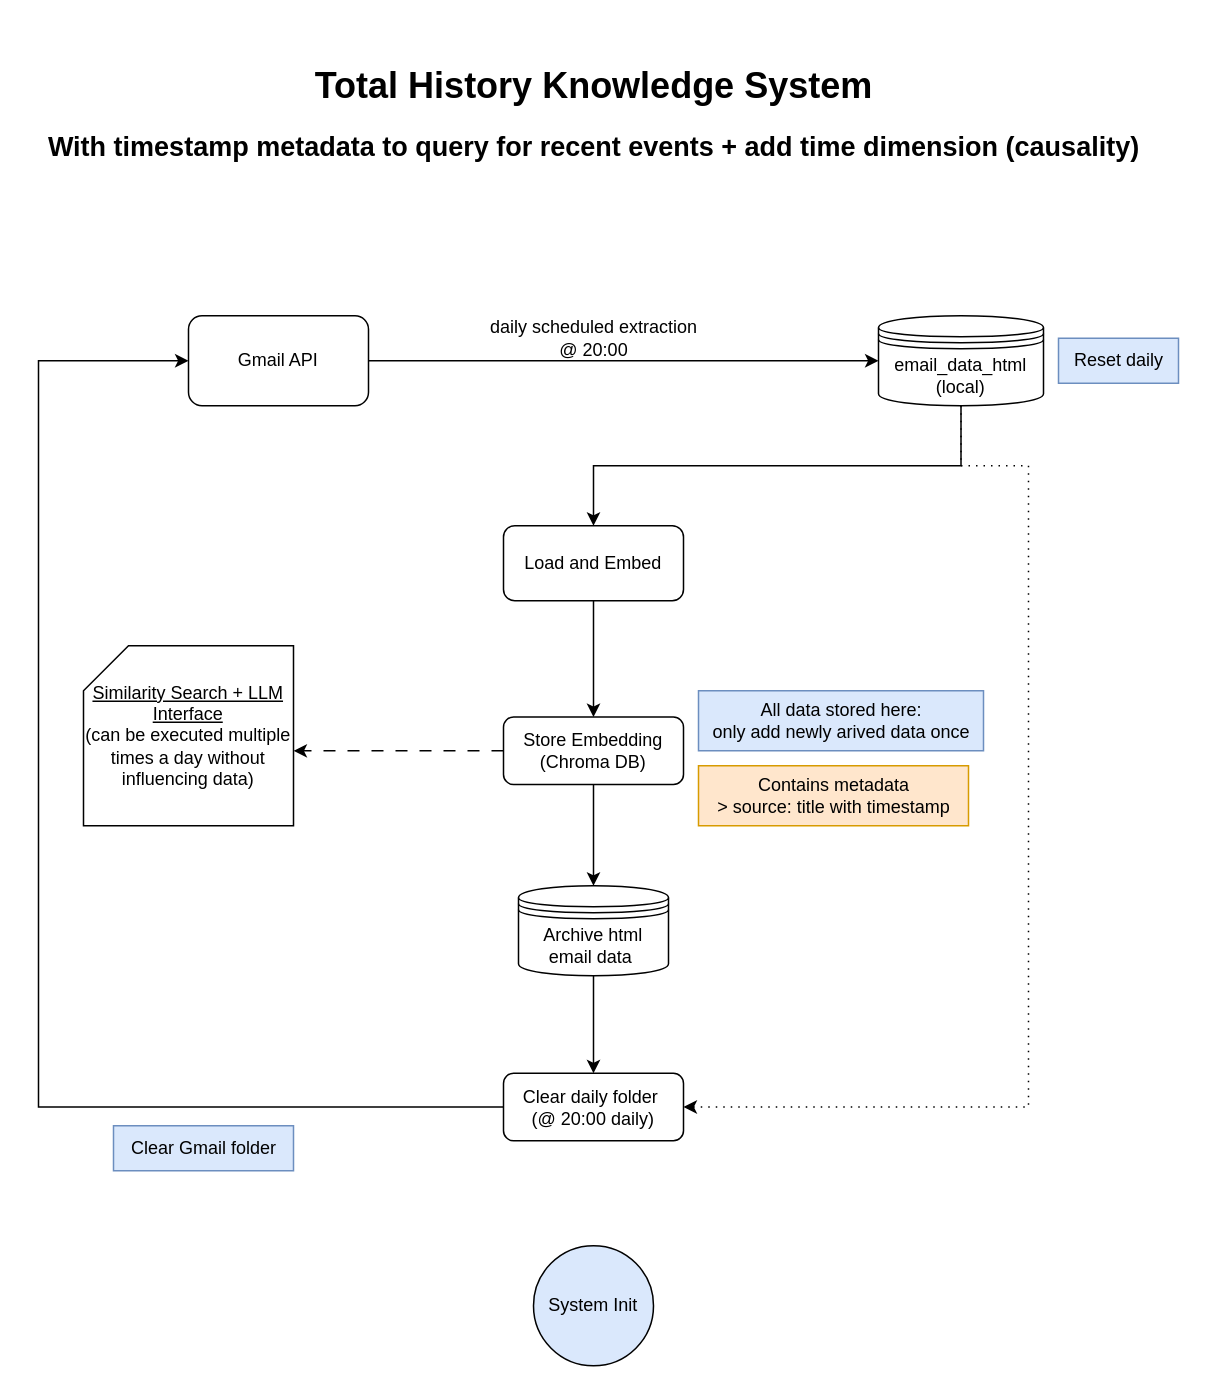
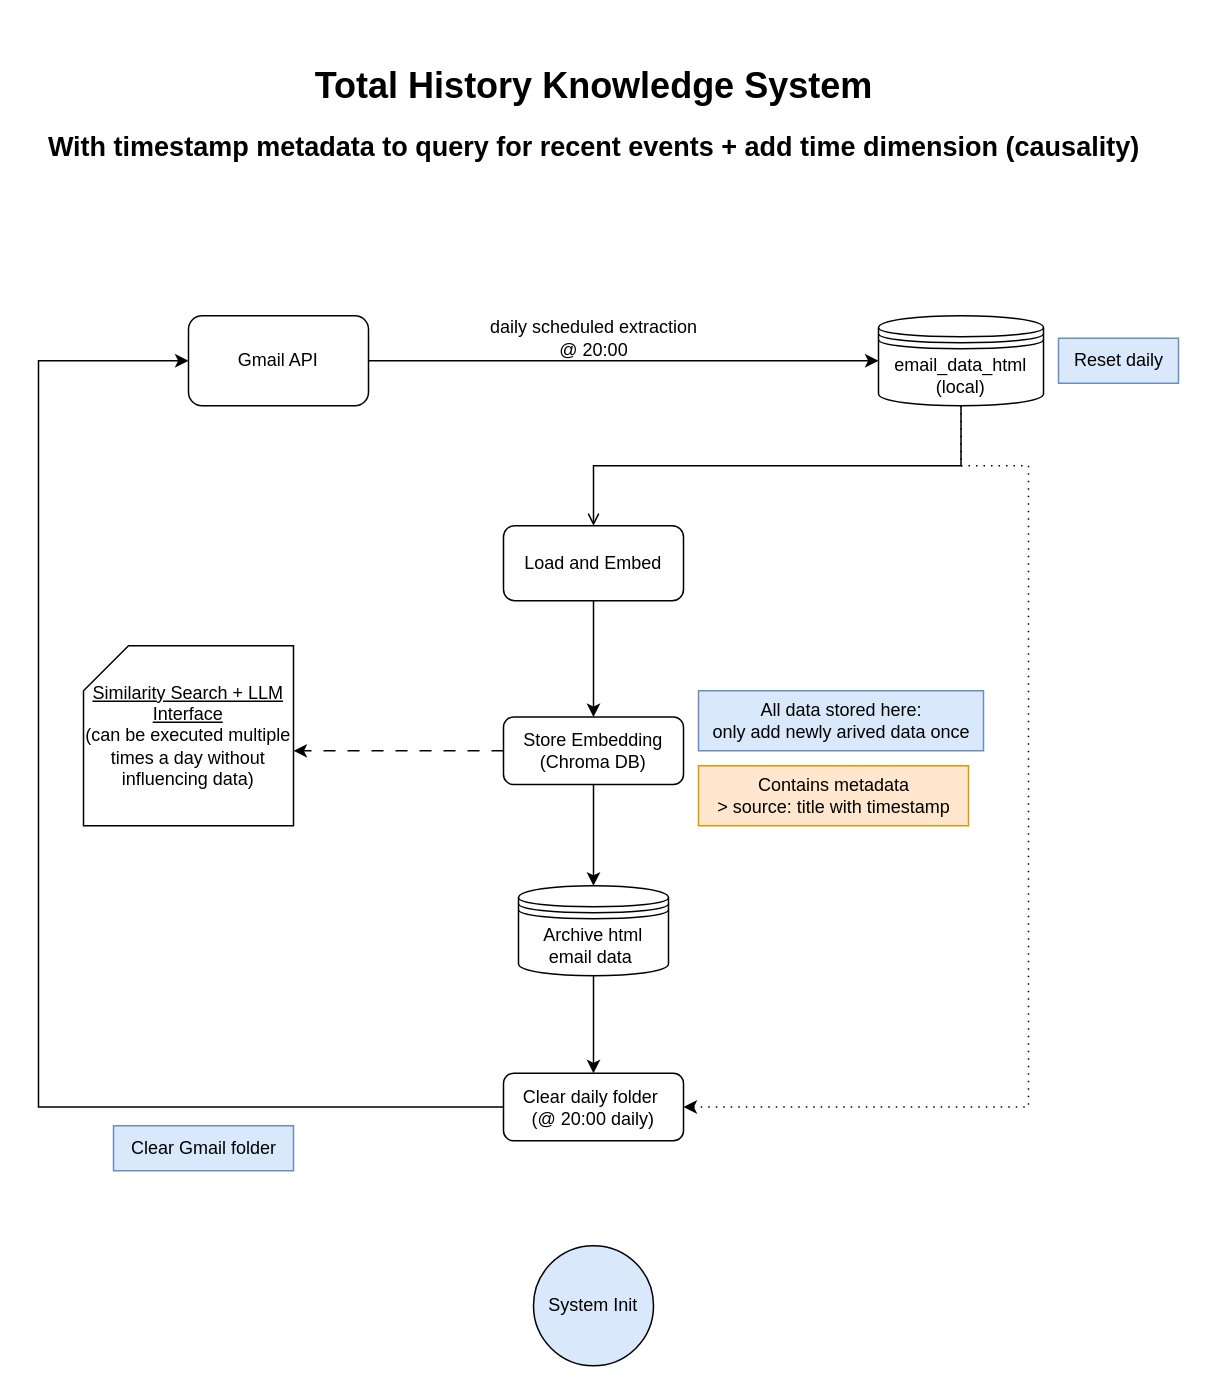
edge "email_data_html (local)" -> "Load and Embed": arrowhead classic -> open
